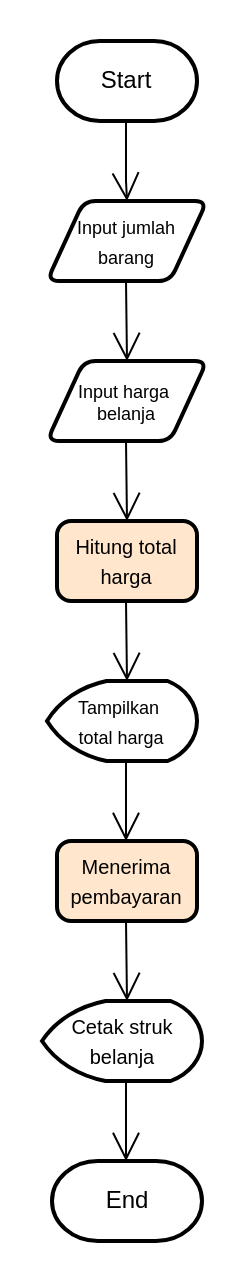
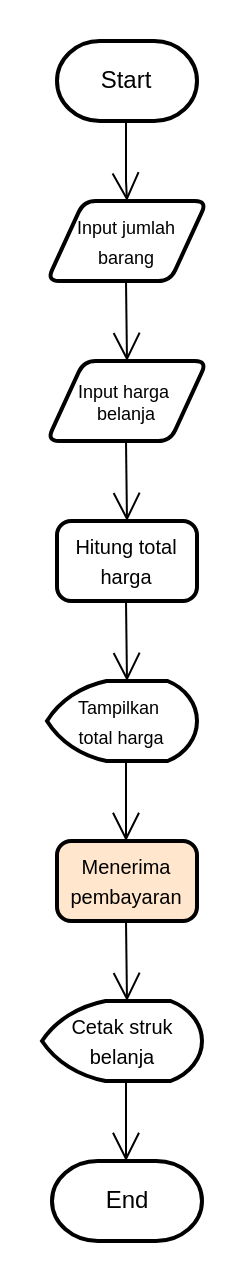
node "Hitung total harga": fillcolor #ffe6cc -> #ffffff
